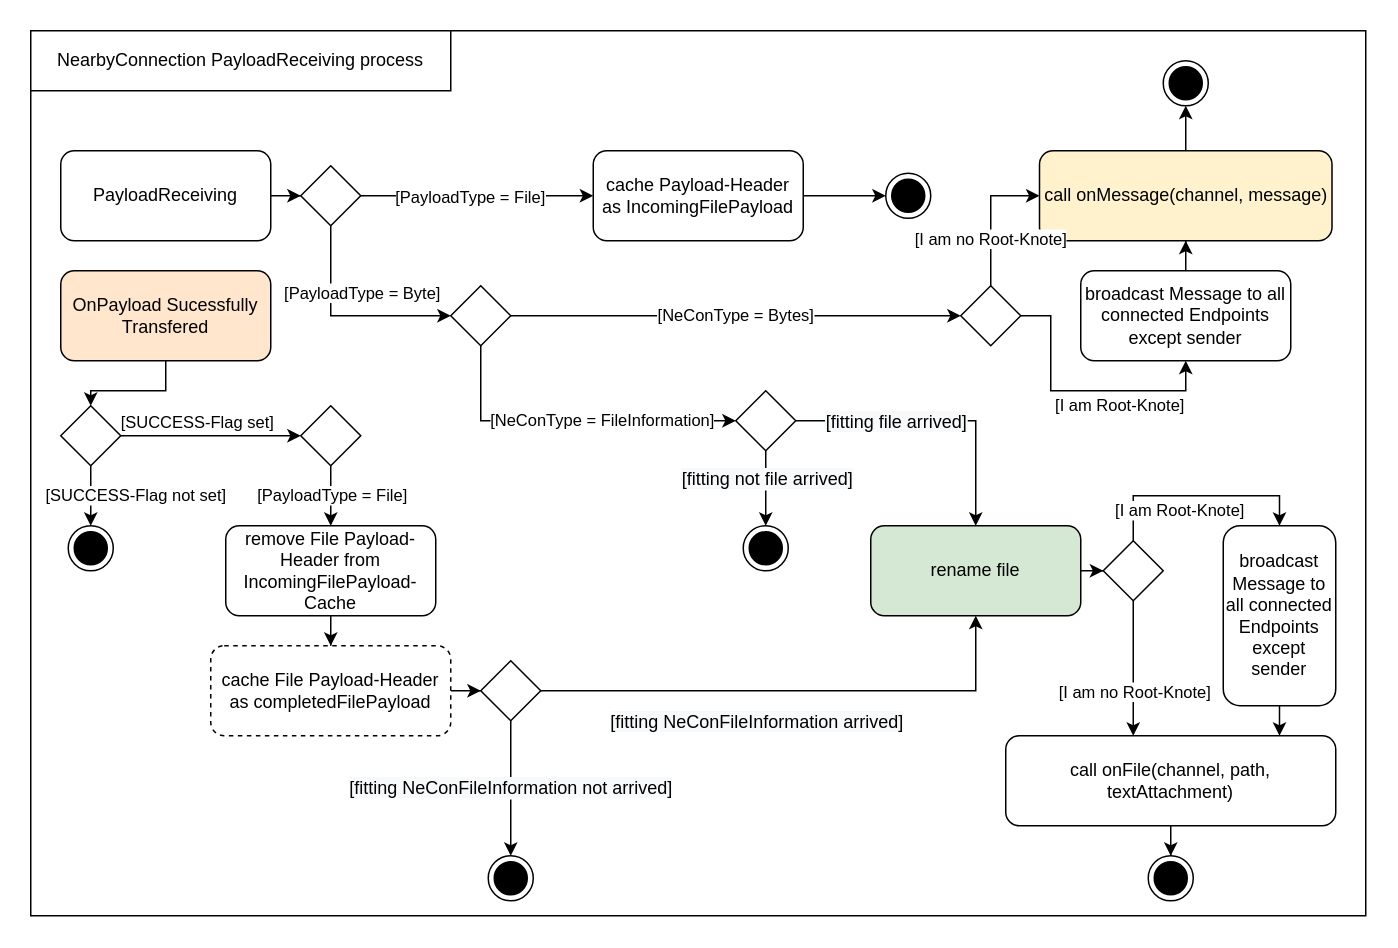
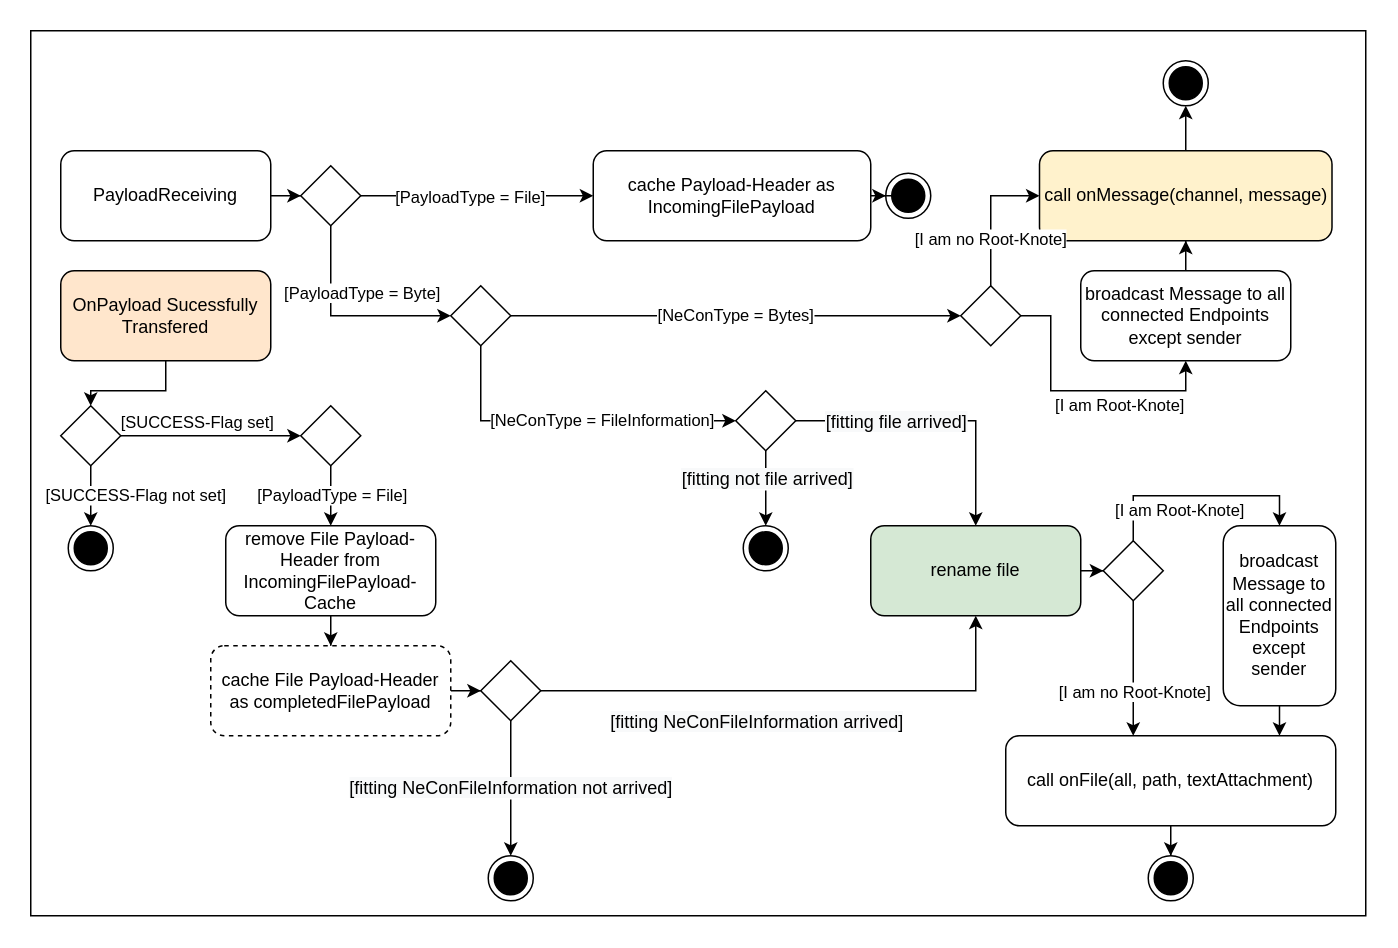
node "NearbyConnection PayloadReceiving process": removed
node "cache Payload-Header as IncomingFilePayload": size 210x90 -> 278x90
node "call onFile(channel, path, textAttachment)": label "call onFile(channel, path, textAttachment)" -> "call onFile(all, path, textAttachment)"
